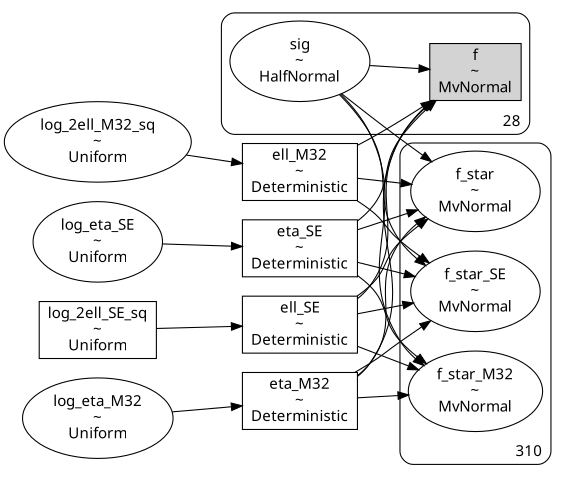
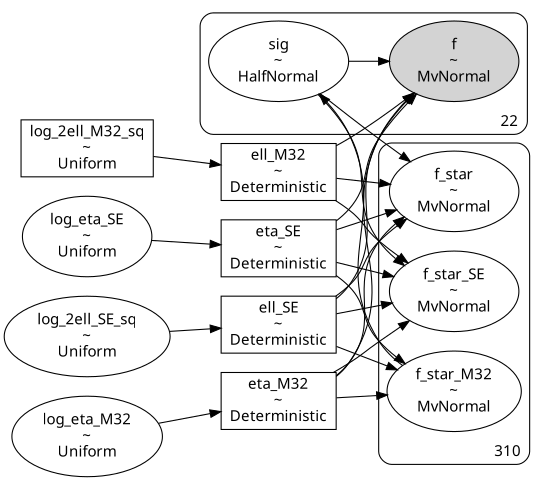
node "f ~ MvNormal": shape box -> ellipse
cluster "28": label "28" -> "22"
node "log_2ell_M32_sq ~ Uniform": shape ellipse -> box
edge "sig ~ HalfNormal" -> "f_star_M32 ~ MvNormal": reversed
node "log_2ell_SE_sq ~ Uniform": shape box -> ellipse
